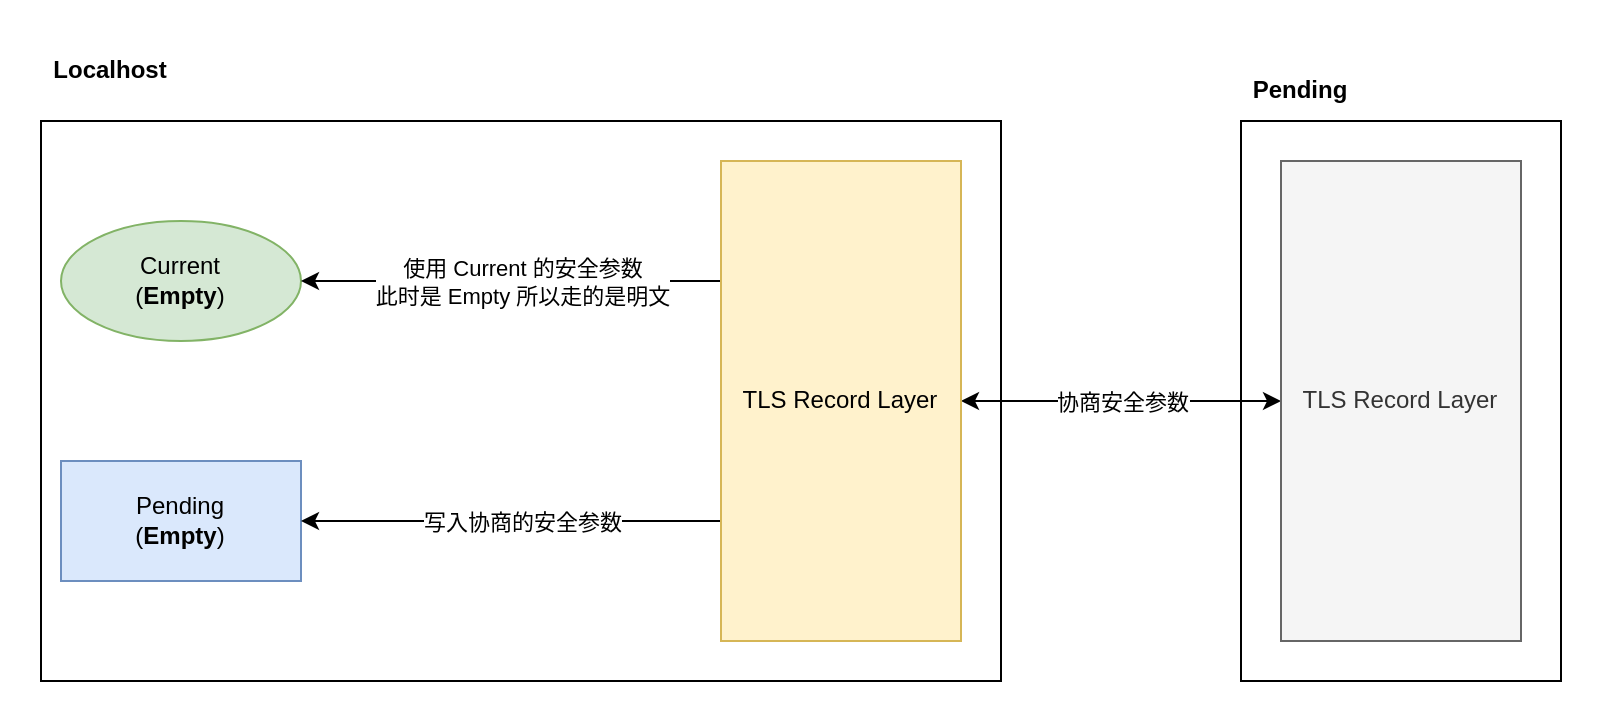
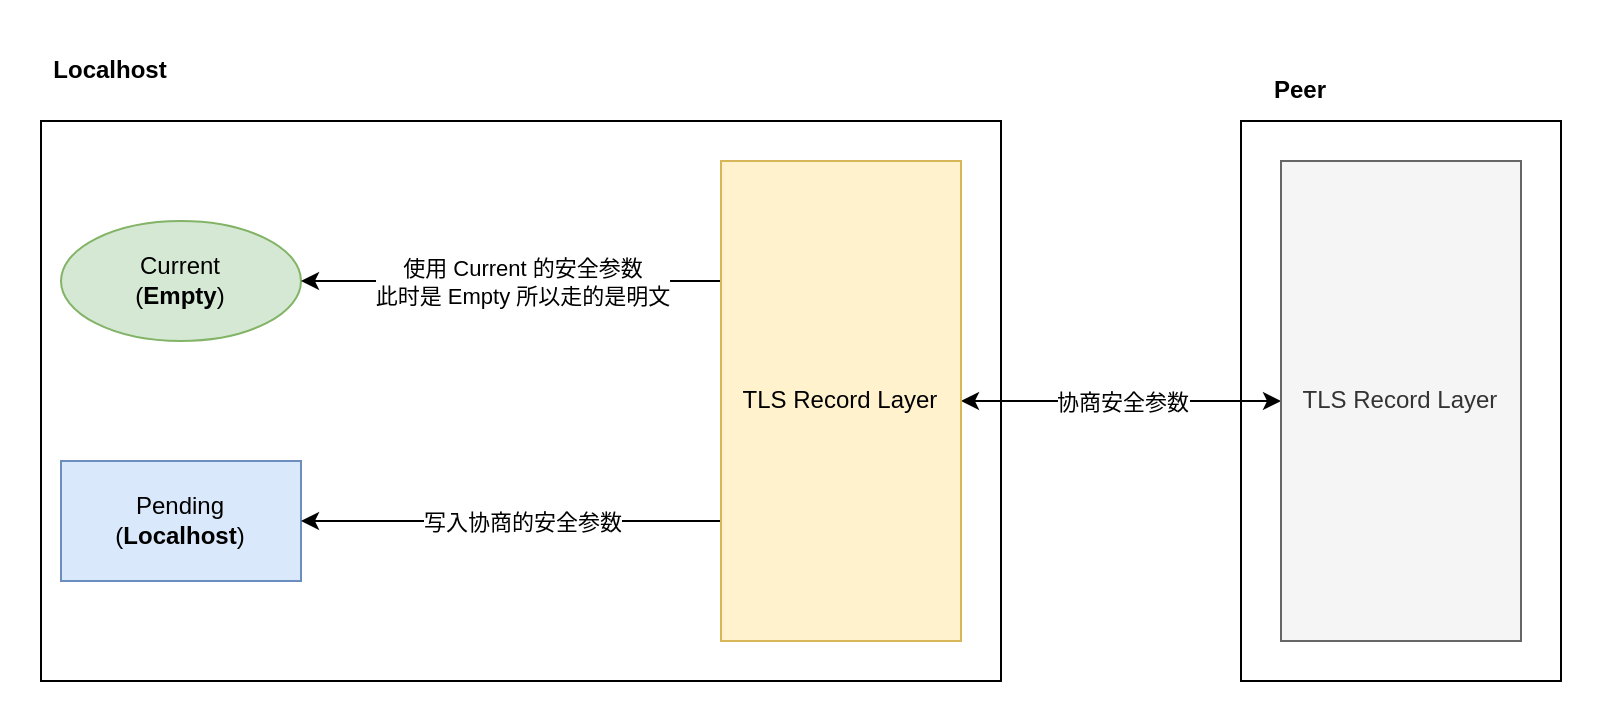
node "Pending": label "Pending" -> "Peer"
node "Pending (Empty)": label "Pending (Empty)" -> "Pending (Localhost)"
